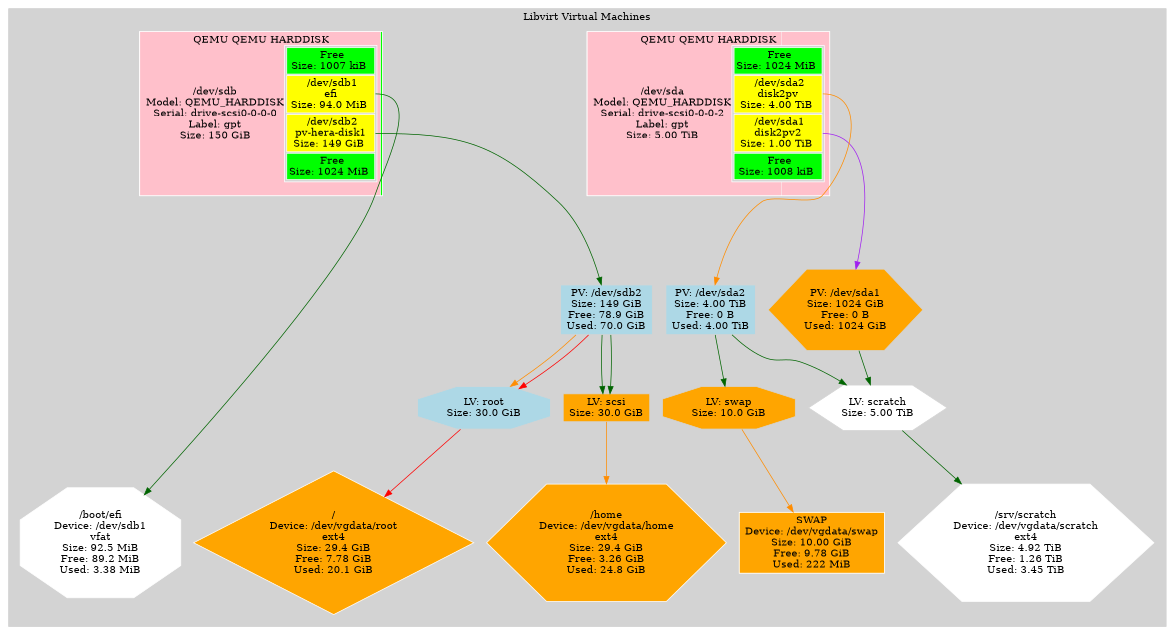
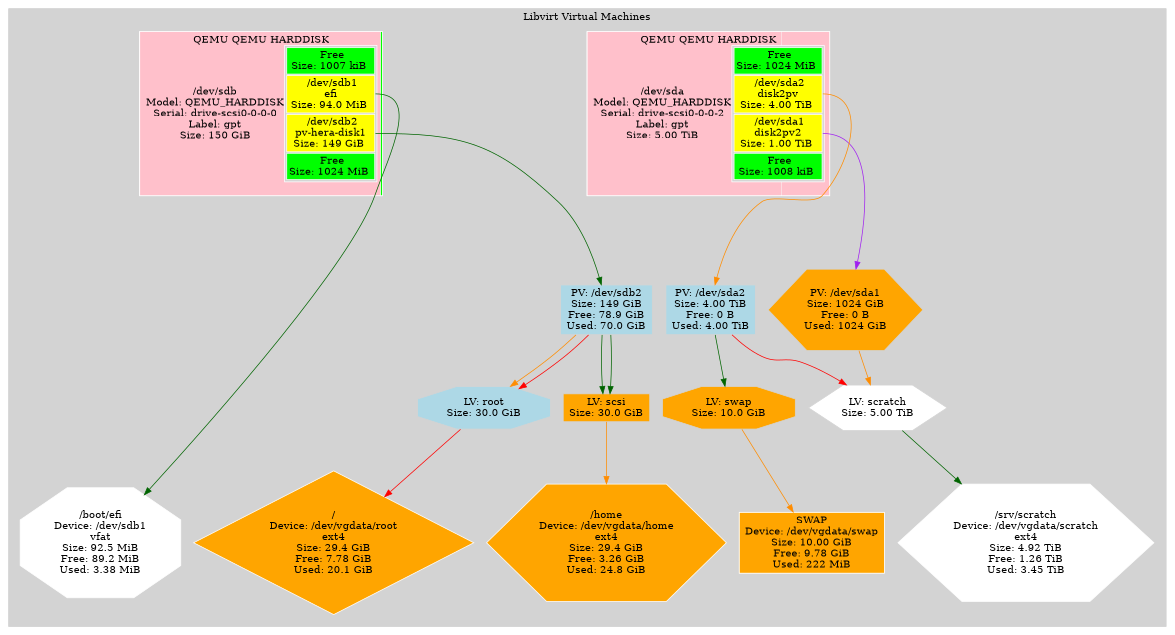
edge "PV: /dev/sda2 Size: 4.00 TiB Free: 0 B Used: 4.00 TiB" -> "LV: scratch Size: 5.00 TiB": color darkgreen -> red
edge "PV: /dev/sda1 Size: 1024 GiB Free: 0 B Used: 1024 GiB" -> "LV: scratch Size: 5.00 TiB": color darkgreen -> darkorange
